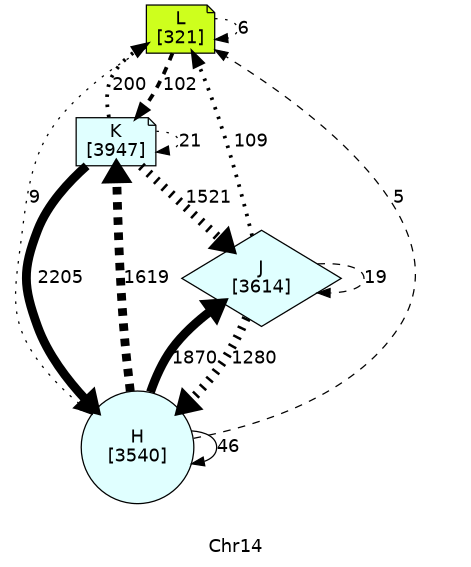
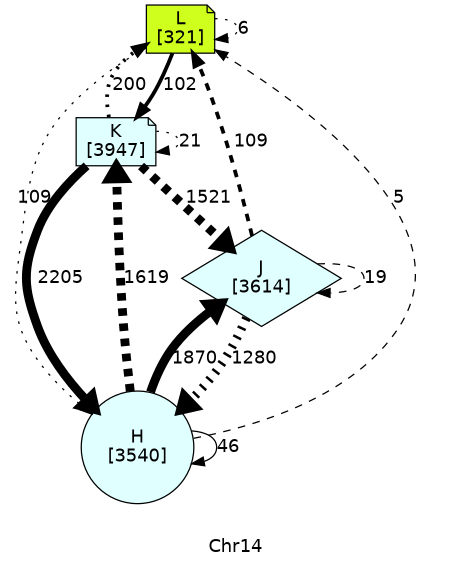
edge "L [321]" -> "K [3947]": style dashed -> solid
edge "J [3614]" -> "L [321]": style dotted -> dashed
edge "L [321]" -> "H [3540]": label "9" -> "109"
edge "K [3947]" -> "J [3614]": style dotted -> dashed
